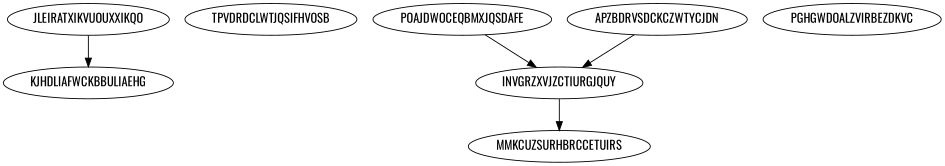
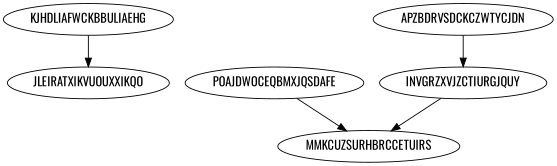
node "TPVDRDCLWTJQSIFHVOSB": removed
node "PGHGWDOALZVIRBEZDKVC": removed
edge "JLEIRATXIKVUOUXXIKQO" -> "KJHDLIAFWCKBBULIAEHG": reversed
edge "POAJDWOCEQBMXJQSDAFE" -> "INVGRZXVJZCTIURGJQUY": now "POAJDWOCEQBMXJQSDAFE" -> "MMKCUZSURHBRCCETUIRS"
